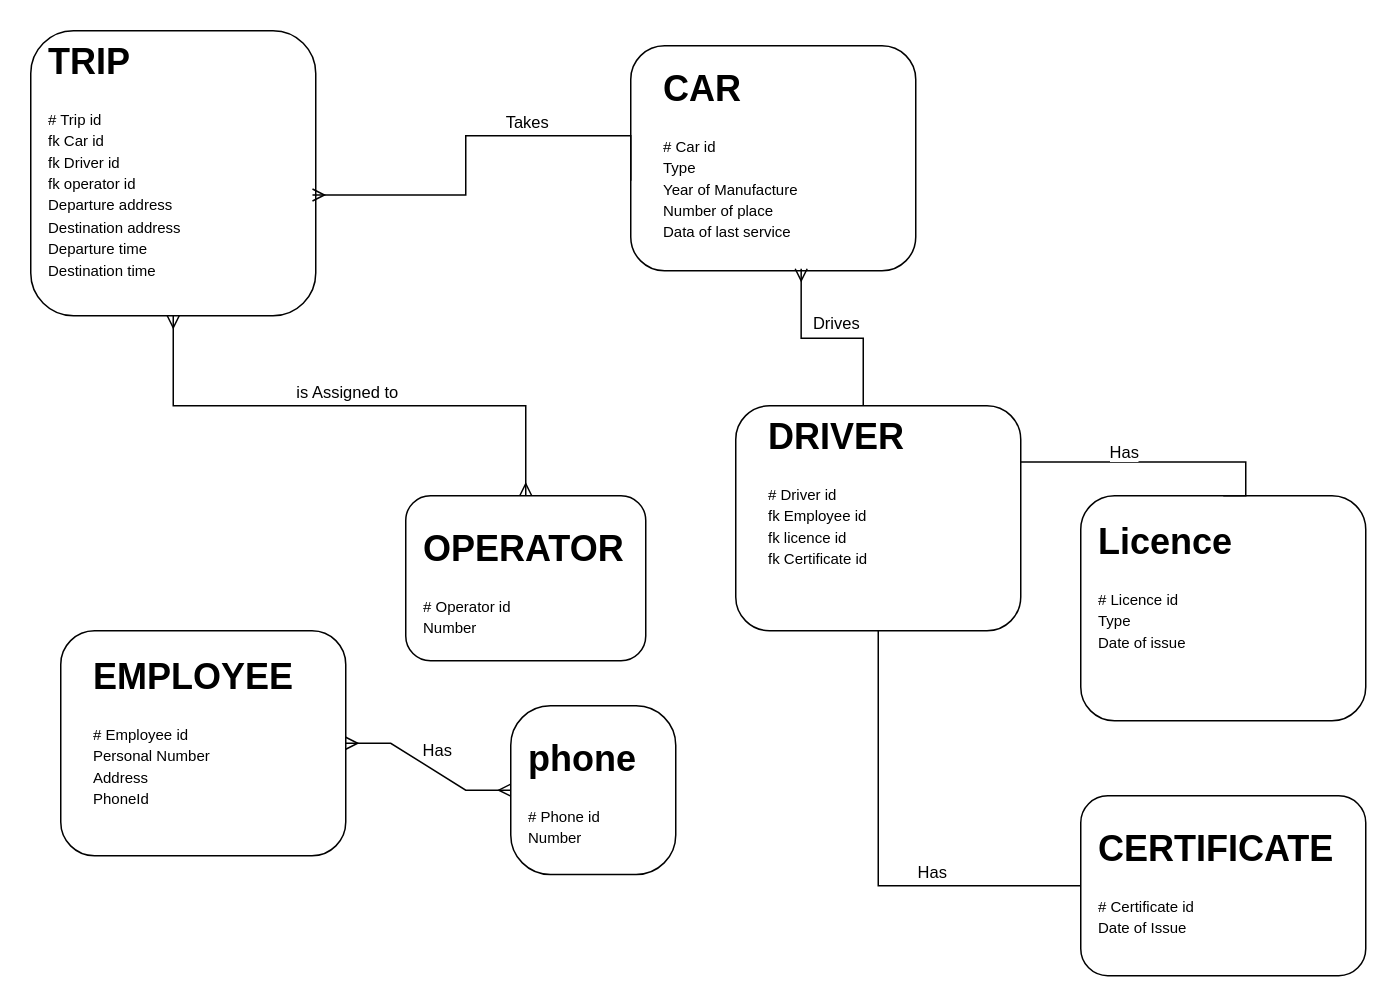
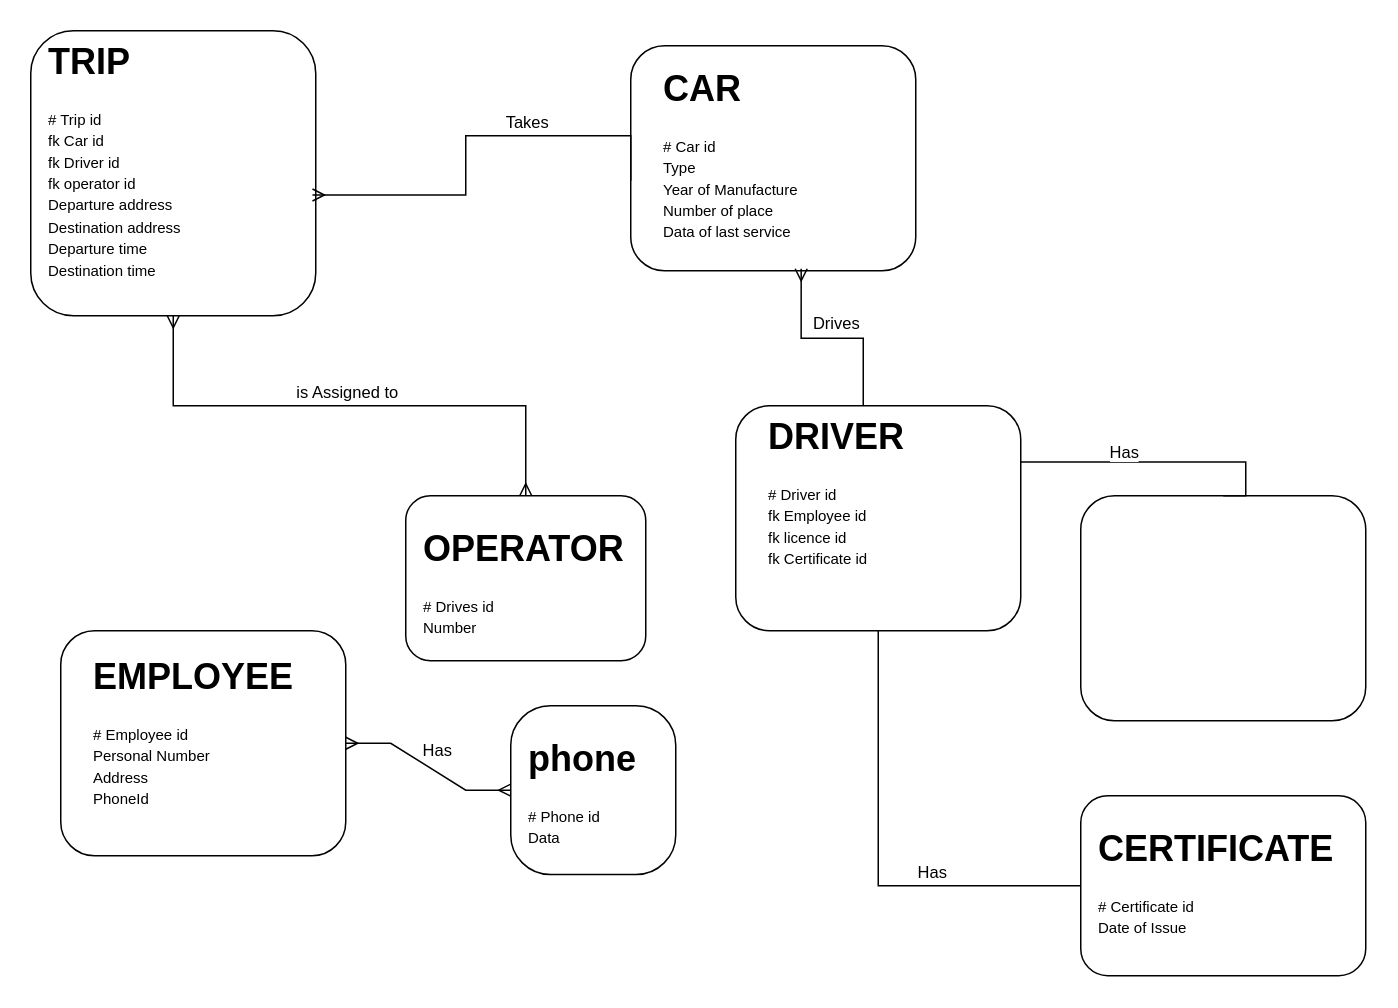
node "OPERATOR# Operator id Number": label "OPERATOR# Operator id Number" -> "OPERATOR# Drives id Number"
node "Licence# Licence id Type Date of issue": removed
node "phone# Phone id Number": label "phone# Phone id Number" -> "phone# Phone id Data"
